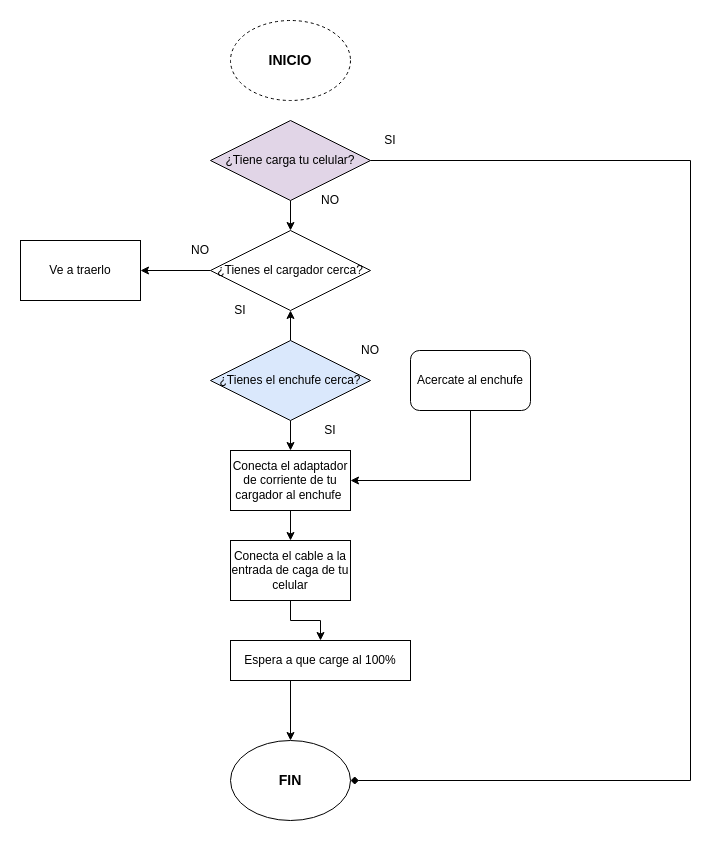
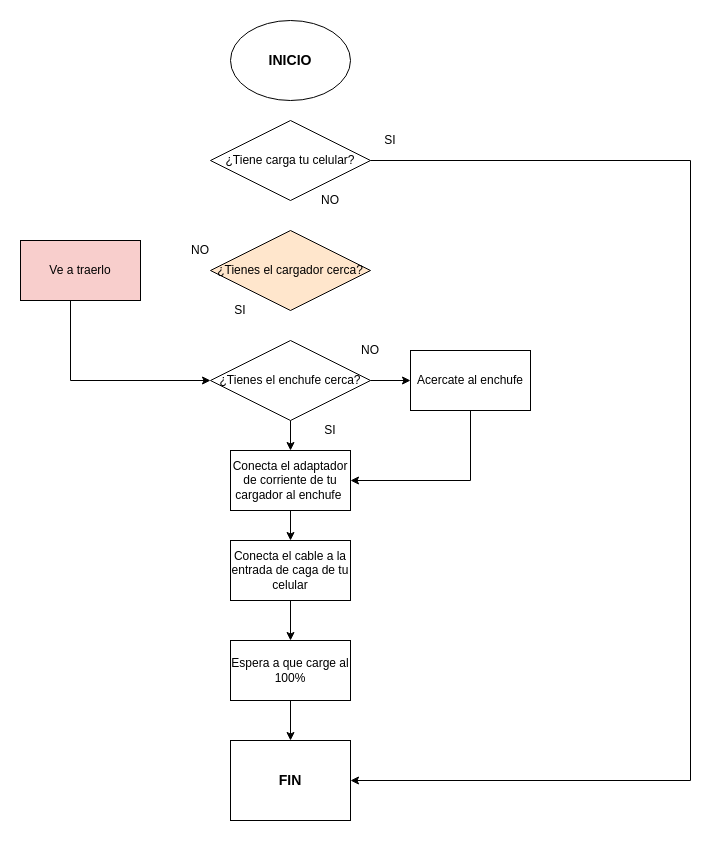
node "INICIO": style dashed -> solid
node "¿Tiene carga tu celular?": fillcolor #e1d5e7 -> #ffffff
edge "¿Tiene carga tu celular?" -> "¿Tienes el cargador cerca?": removed
node "Ve a traerlo": fillcolor #ffffff -> #f8cecc
edge "¿Tienes el cargador cerca?" -> "Ve a traerlo": removed
node "¿Tienes el cargador cerca?": fillcolor #ffffff -> #ffe6cc
edge "¿Tienes el enchufe cerca?" -> "¿Tienes el cargador cerca?": now "¿Tienes el enchufe cerca?" -> "Acercate al enchufe"
edge "Ve a traerlo" -> "¿Tienes el enchufe cerca?": added
node "¿Tienes el enchufe cerca?": fillcolor #dae8fc -> #ffffff
node "Acercate al enchufe": shape rounded rectangle -> rectangle
node "Espera a que carge al 100%": size 180x40 -> 120x60
node "FIN": shape ellipse -> rectangle
edge "¿Tiene carga tu celular?" -> "FIN": arrowhead diamond -> classic
